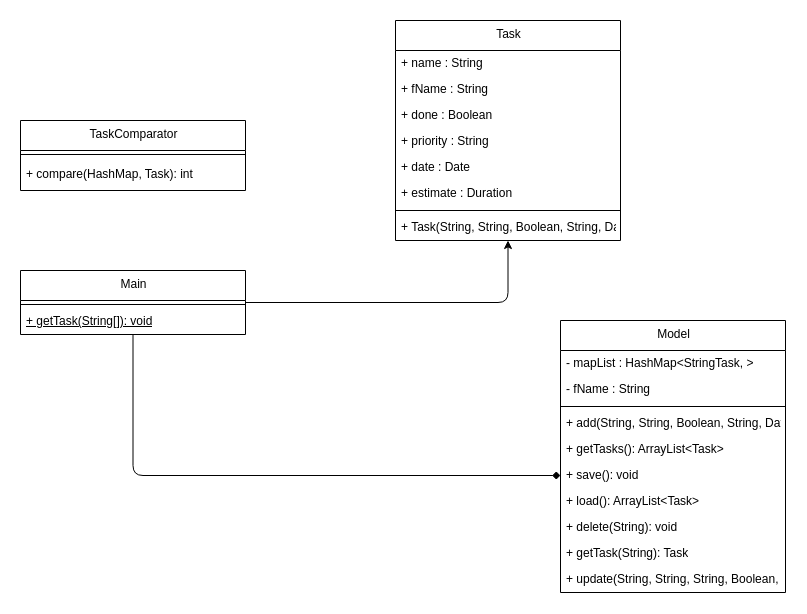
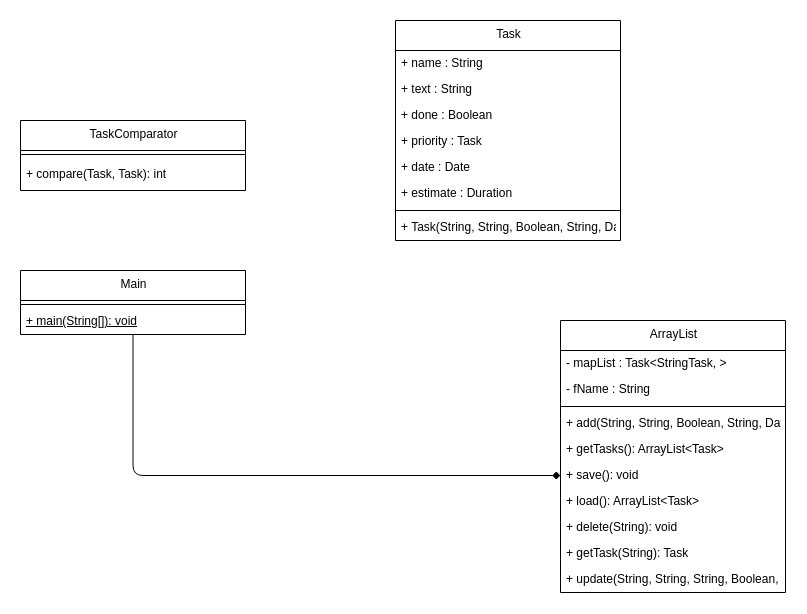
node "+ fName : String": label "+ fName : String" -> "+ text : String"
node "+ priority : String": label "+ priority : String" -> "+ priority : Task"
node "+ compare(HashMap, Task): int": label "+ compare(HashMap, Task): int" -> "+ compare(Task, Task): int"
edge "Main" -> "Task": removed
node "+ getTask(String[]): void": label "+ getTask(String[]): void" -> "+ main(String[]): void"
node "Model": label "Model" -> "ArrayList"
node "- mapList : HashMap<StringTask, >": label "- mapList : HashMap<StringTask, >" -> "- mapList : Task<StringTask, >"
